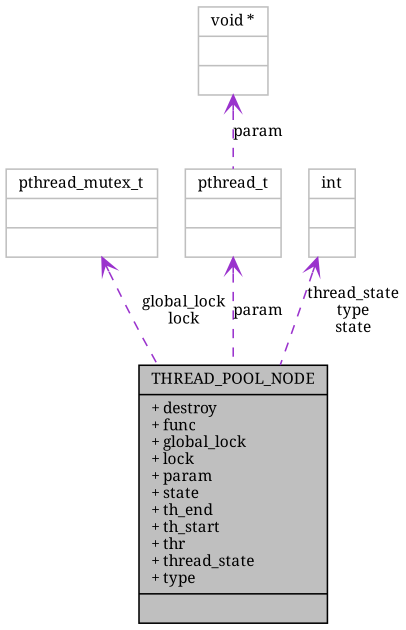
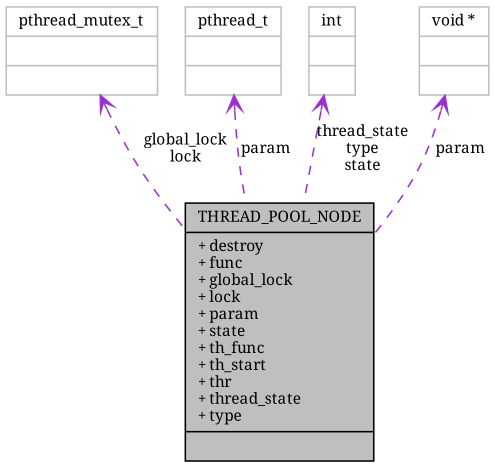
edge "pthread_t" -> "void *": now "THREAD_POOL_NODE" -> "void *"
node "THREAD_POOL_NODE": text "+ th_end" -> "+ th_func"
